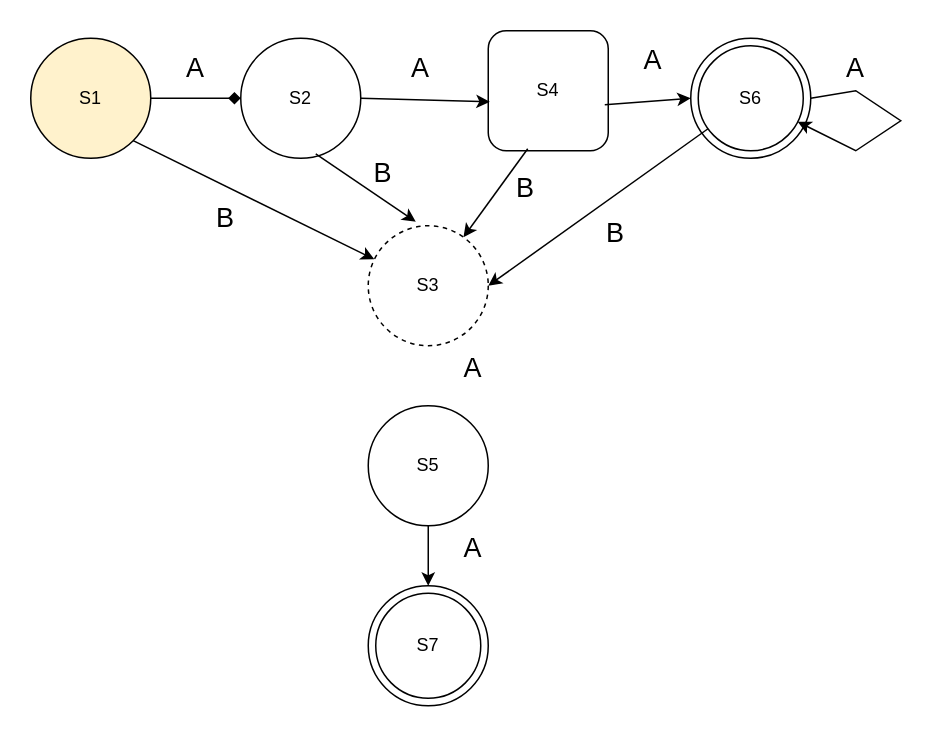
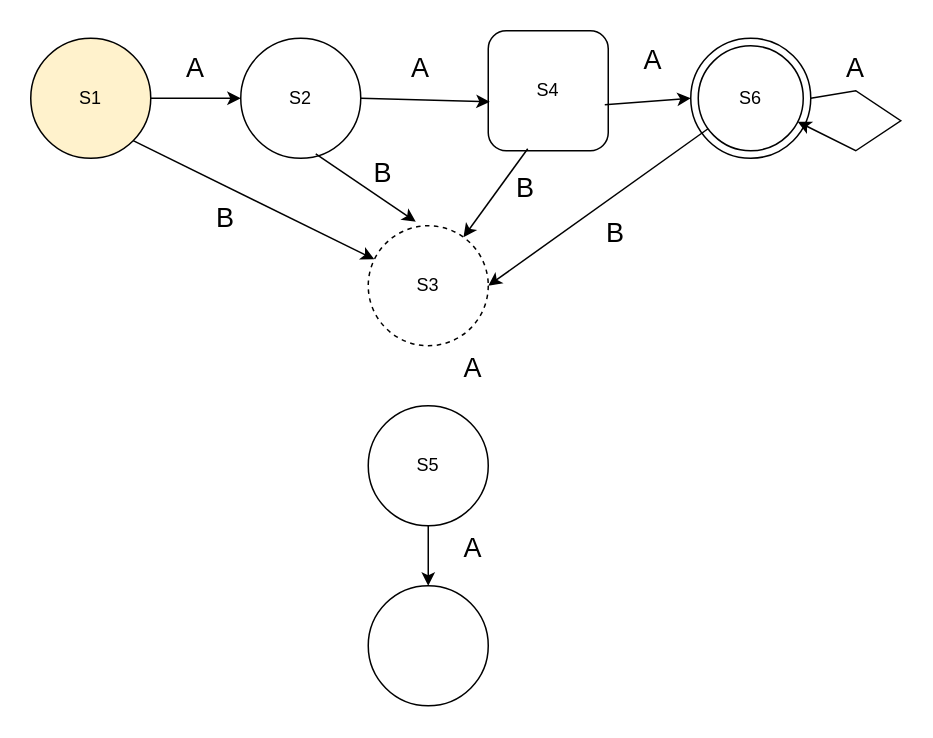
edge "S1" -> "S2": arrowhead diamond -> classic
node "S7": removed
